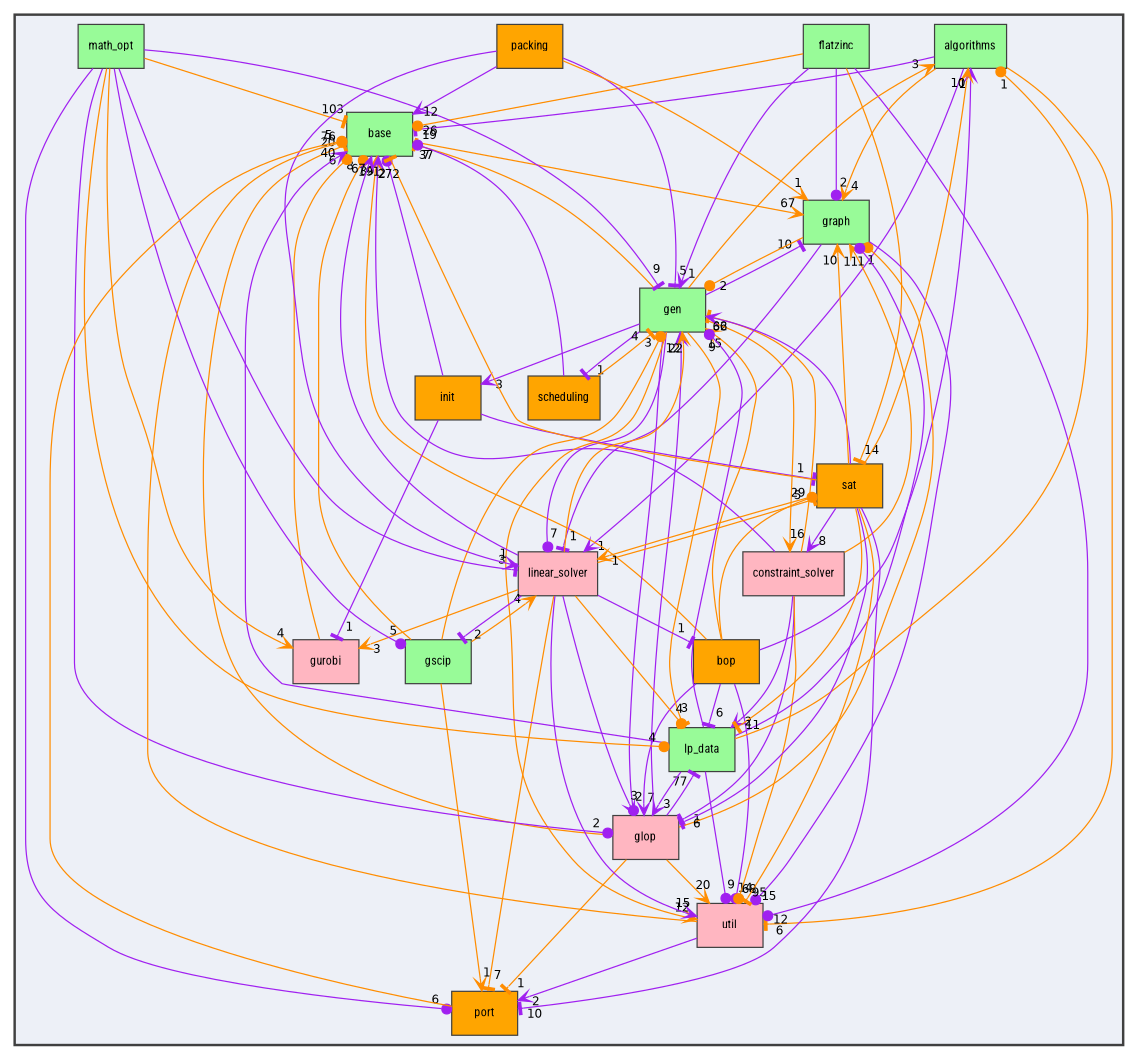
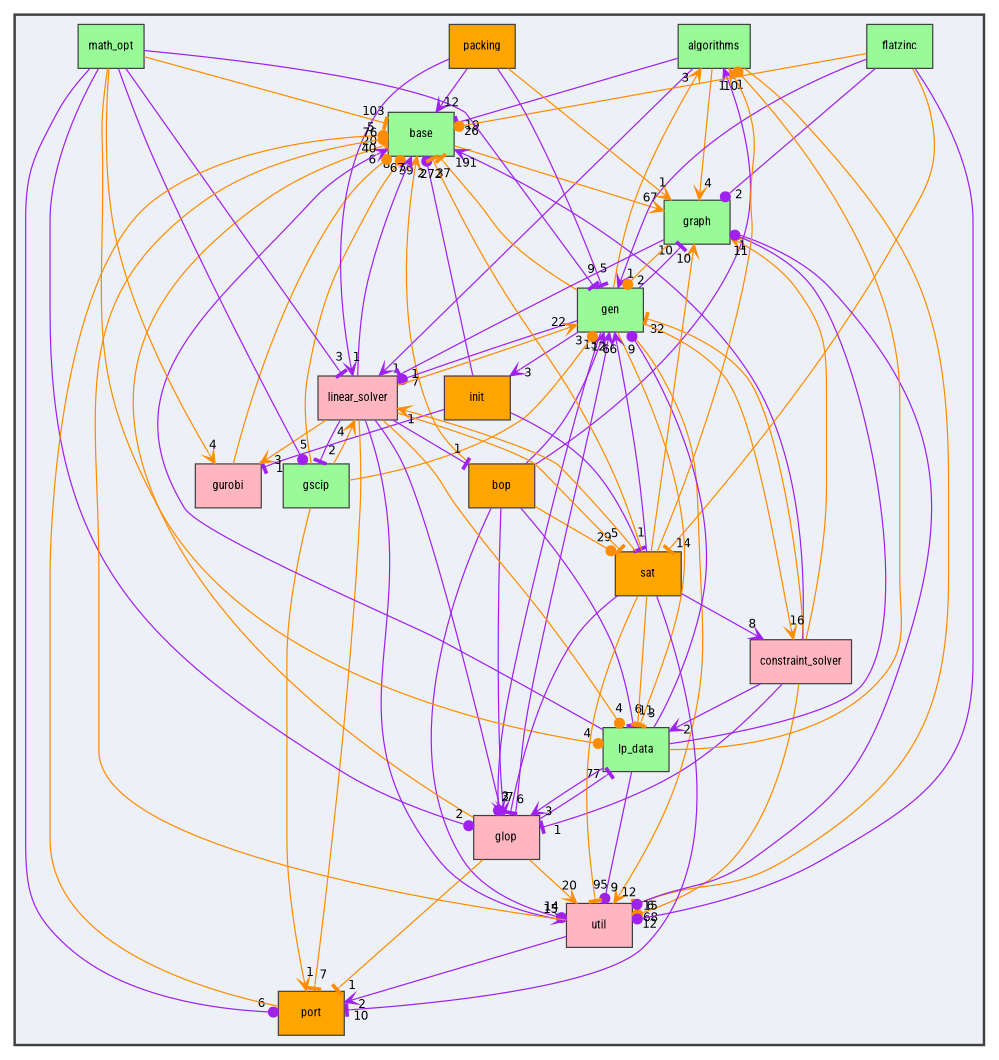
node "scheduling": removed
edge "bop" -> "gen": color darkorange -> purple
edge "glop" -> "graph": removed
